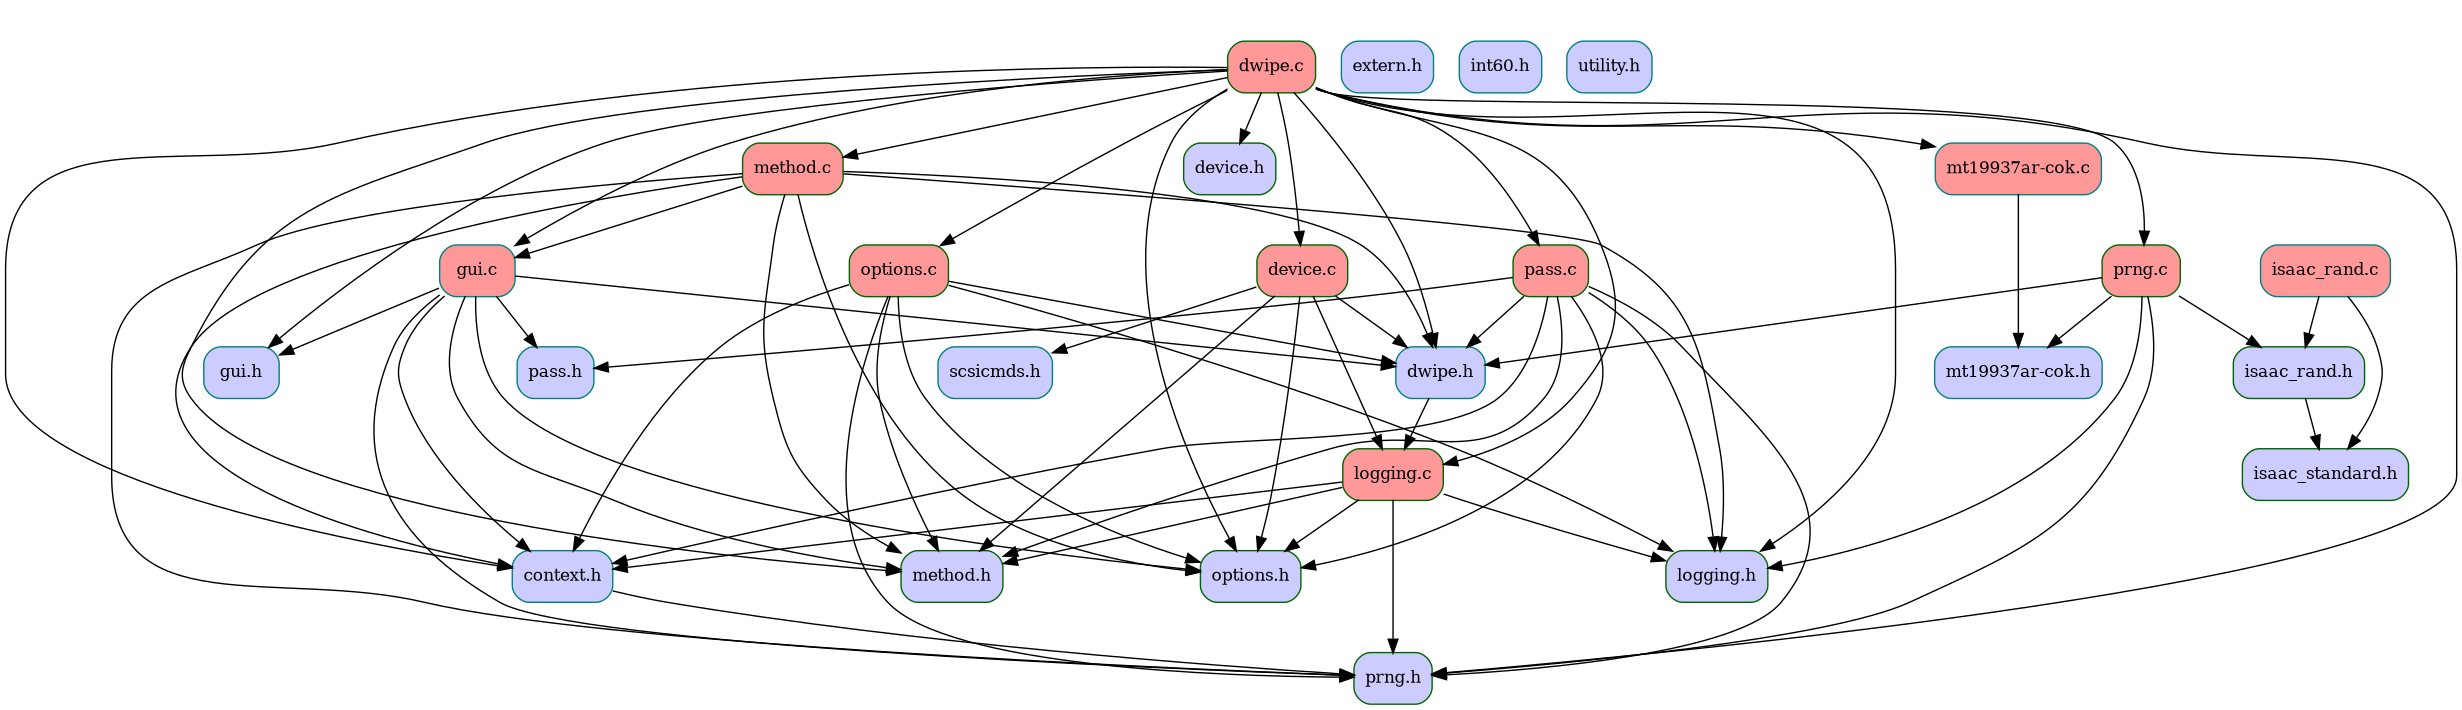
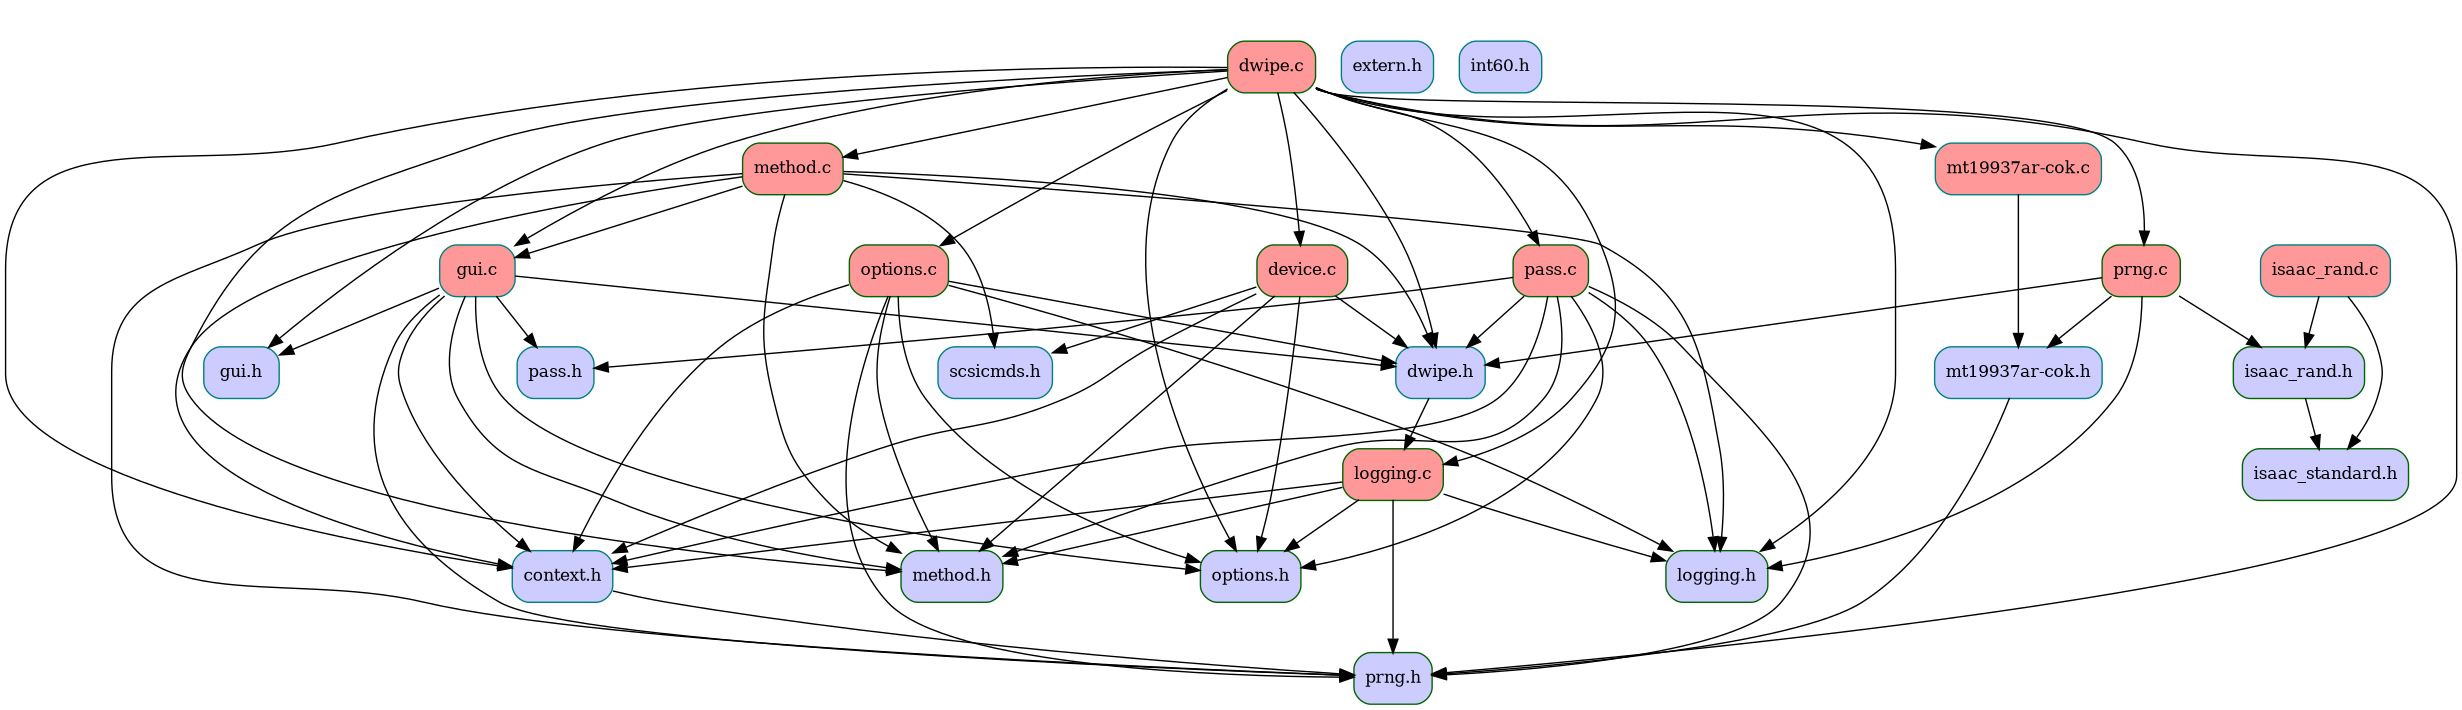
node "utility.h": removed
node "device.h": removed
edge "device.c" -> "logging.c": now "device.c" -> "context.h"
edge "method.c" -> "options.h": now "method.c" -> "scsicmds.h"
edge "prng.c" -> "prng.h": now "mt19937ar-cok.h" -> "prng.h"
